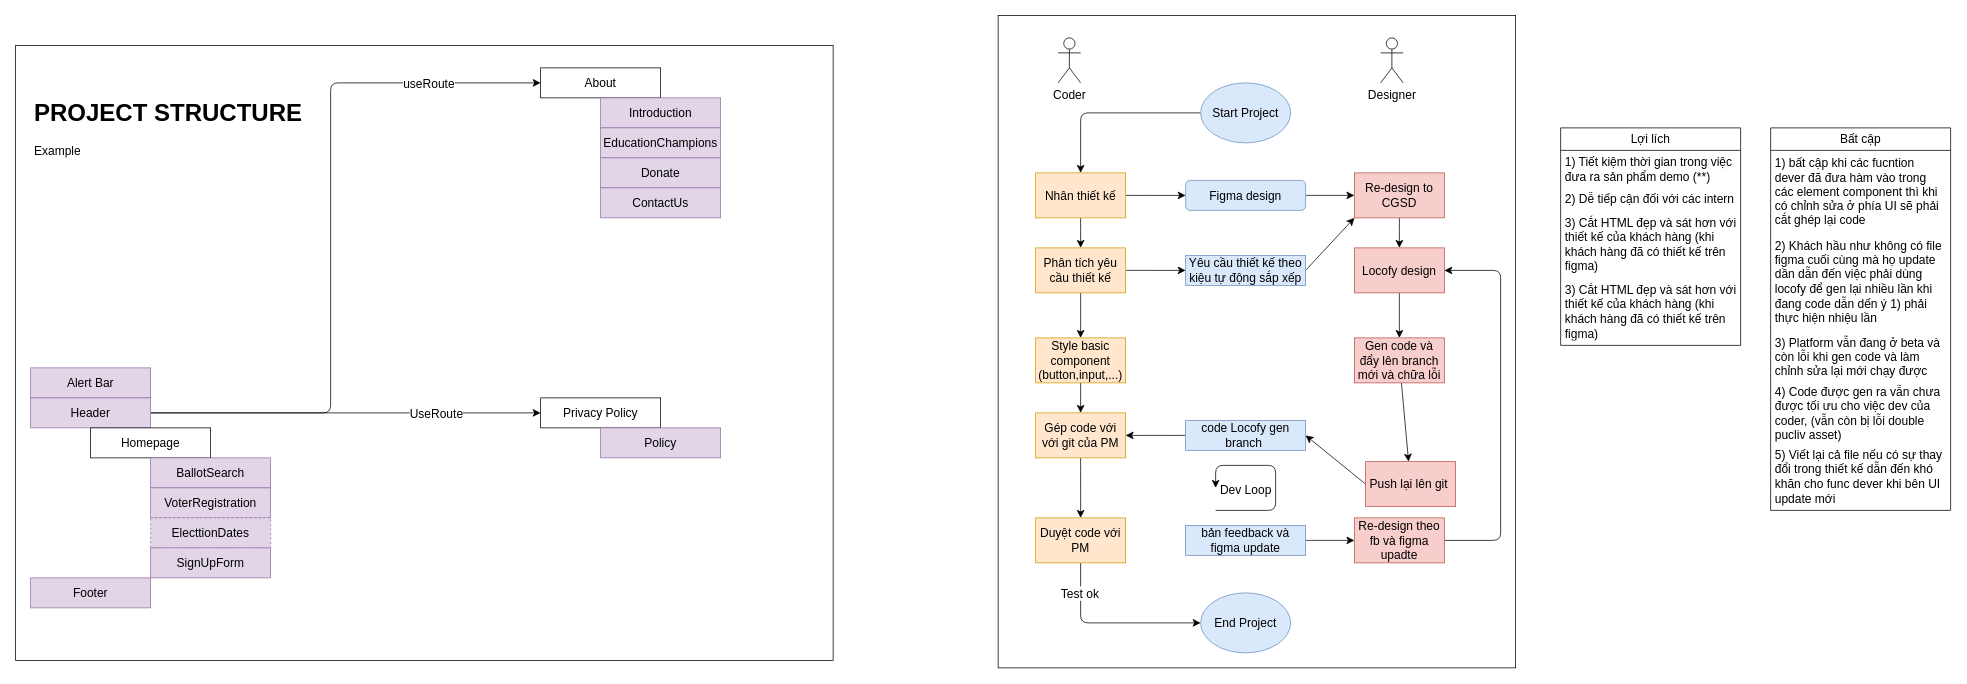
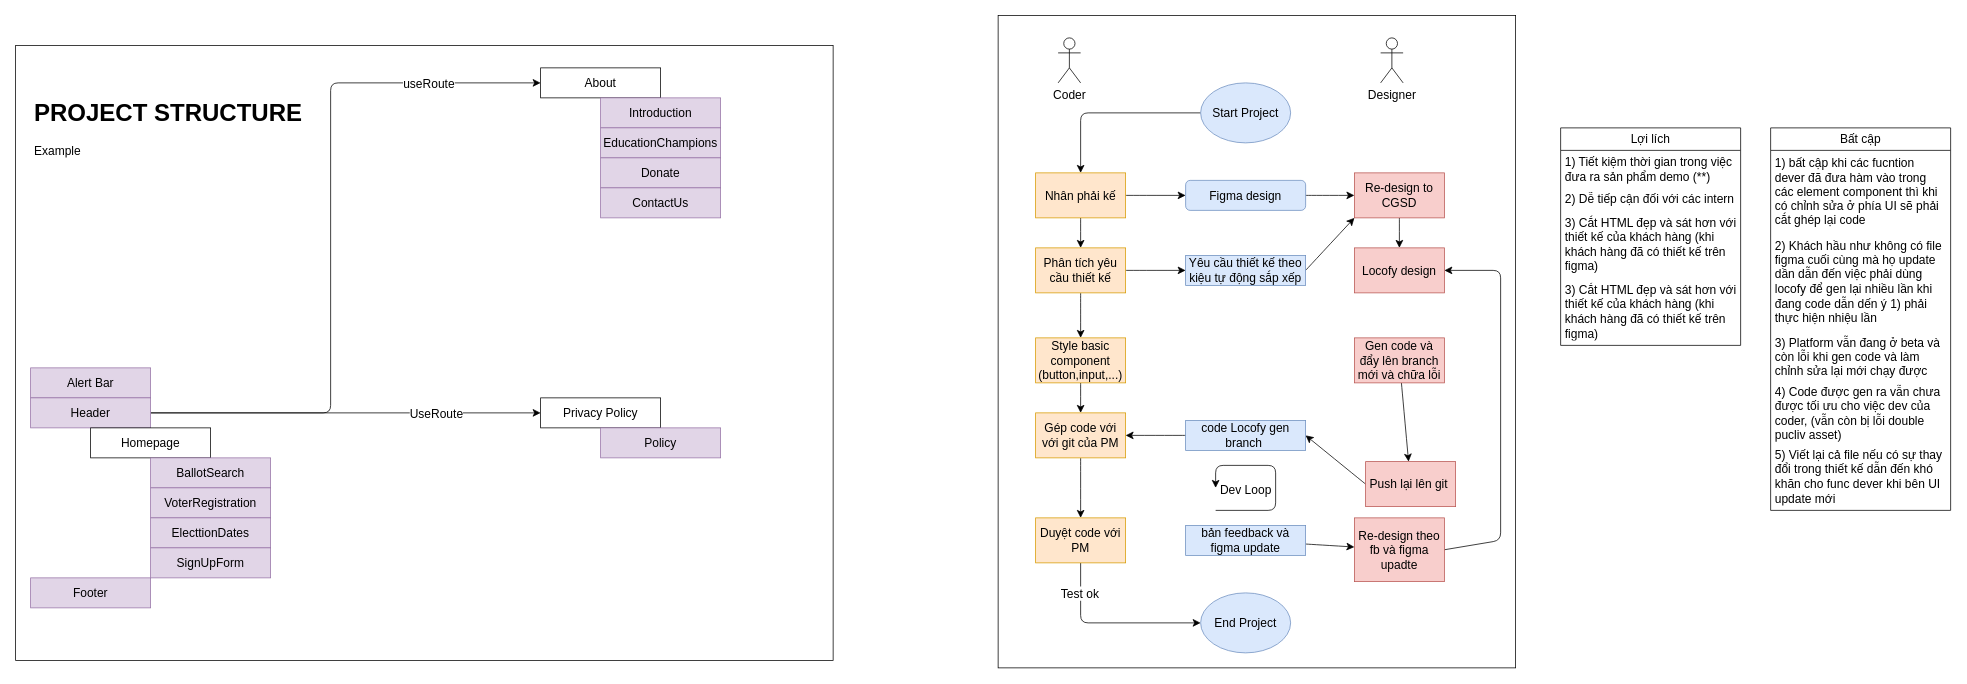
node "Nhân thiết kế": label "Nhân thiết kế" -> "Nhân phải kế"
edge "Locofy design" -> "Gen code và đẩy lên branch mới và chữa lỗi": removed
node "ElecttionDates": style dashed -> solid
node "Re-design theo fb và figma upadte": size 90x45 -> 90x64
